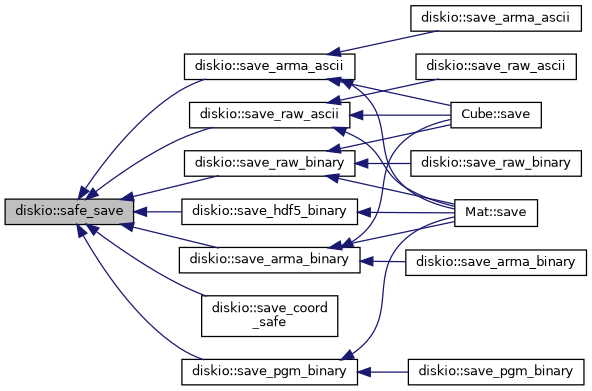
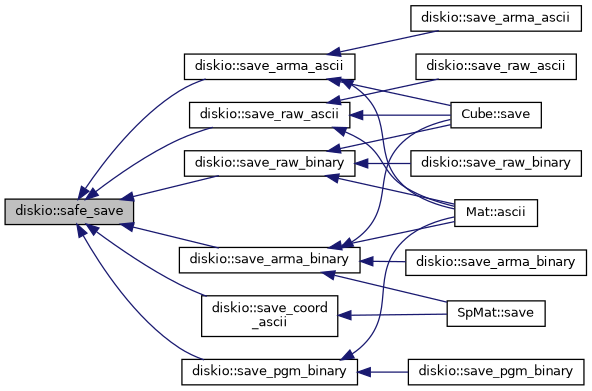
node "diskio::save_hdf5_binary": removed
node "Mat::save": label "Mat::save" -> "Mat::ascii"
node "SpMat::save": added
node "diskio::save_coord _safe": label "diskio::save_coord _safe" -> "diskio::save_coord _ascii"
